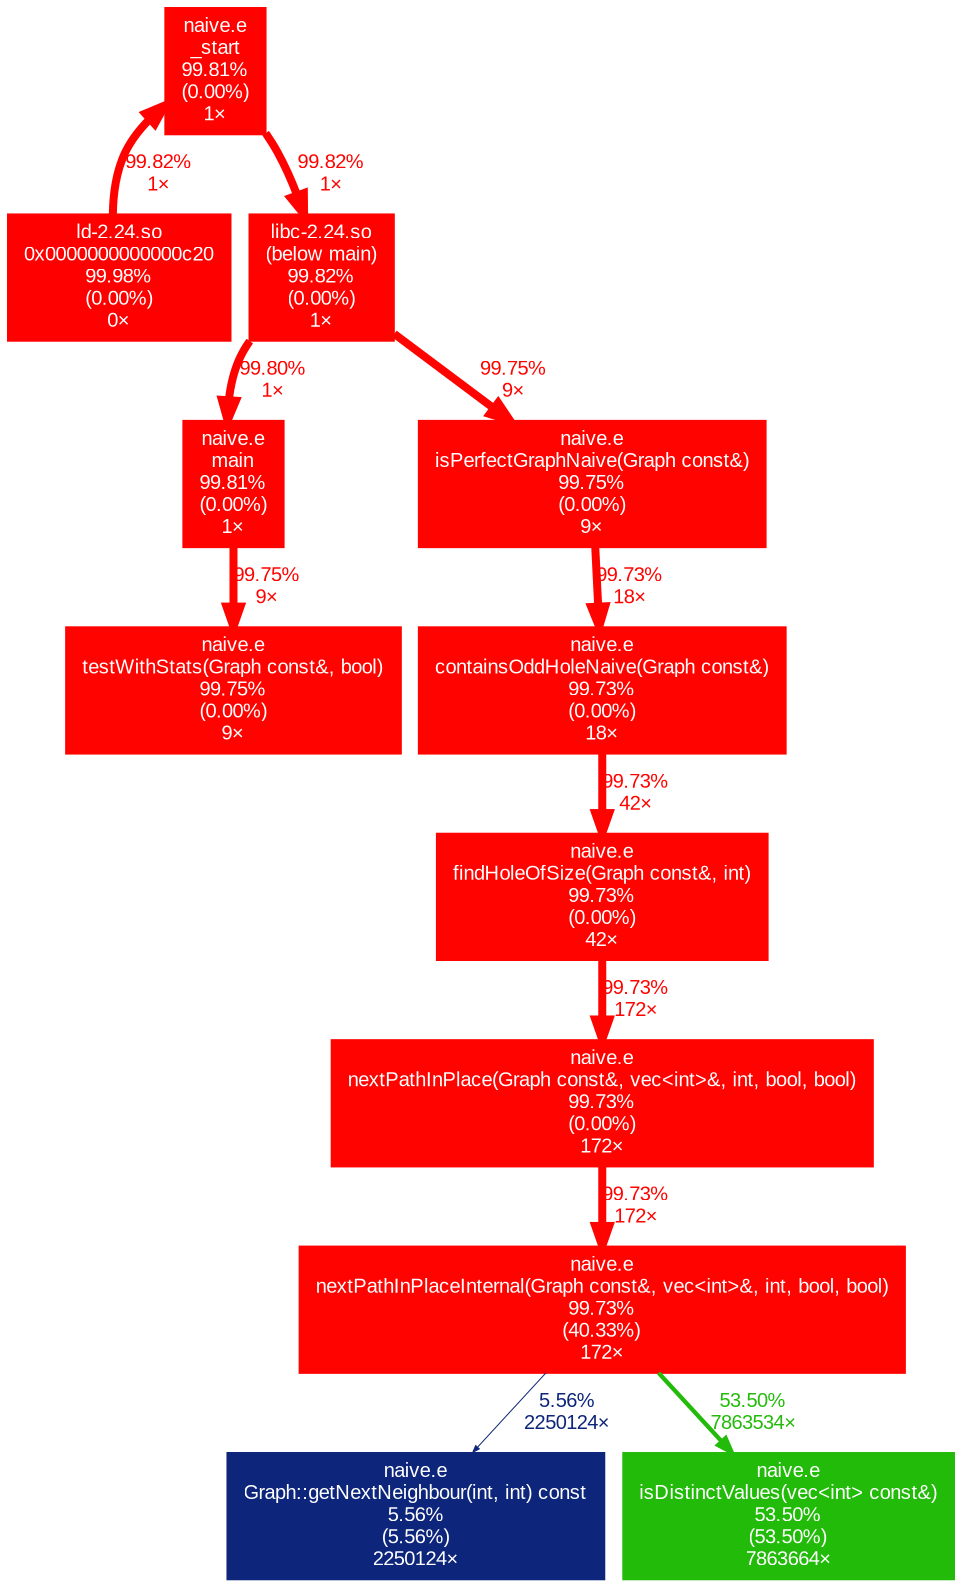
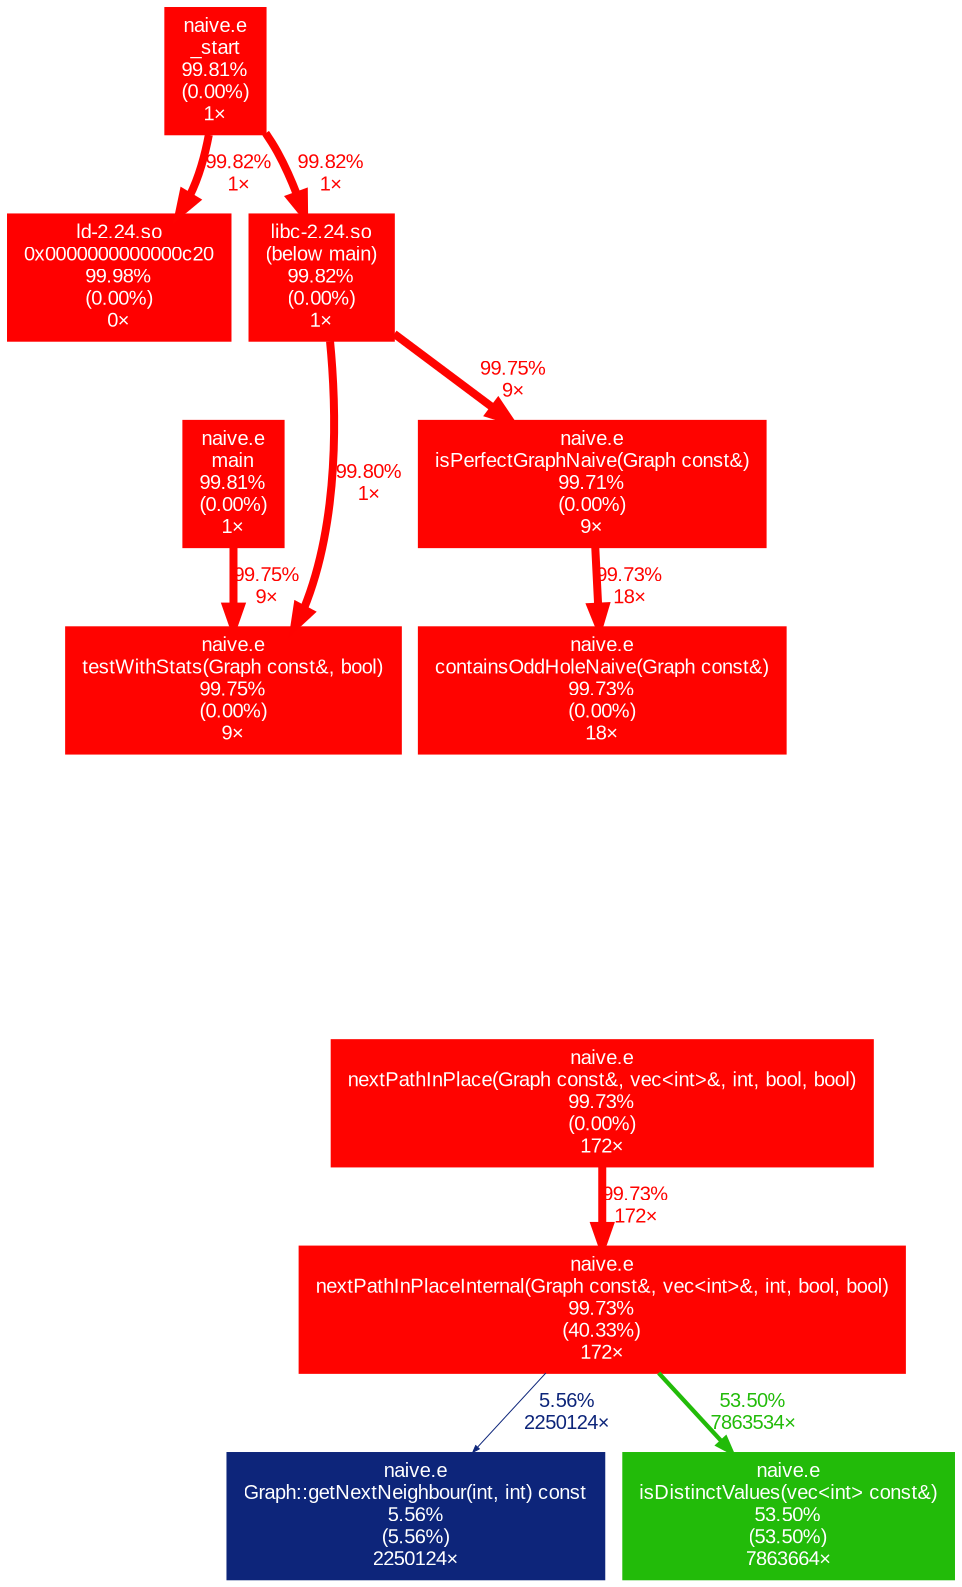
edge "ld-2.24.so 0x0000000000000c20 99.98% (0.00%) 0×" -> "naive.e _start 99.81% (0.00%) 1×": reversed
edge "libc-2.24.so (below main) 99.82% (0.00%) 1×" -> "naive.e main 99.81% (0.00%) 1×": now "libc-2.24.so (below main) 99.82% (0.00%) 1×" -> "naive.e testWithStats(Graph const&, bool) 99.75% (0.00%) 9×"
node "naive.e isPerfectGraphNaive(Graph const&) 99.75% (0.00%) 9×": label "naive.e isPerfectGraphNaive(Graph const&) 99.75% (0.00%) 9×" -> "naive.e isPerfectGraphNaive(Graph const&) 99.71% (0.00%) 9×"
node "naive.e findHoleOfSize(Graph const&, int) 99.73% (0.00%) 42×": removed
